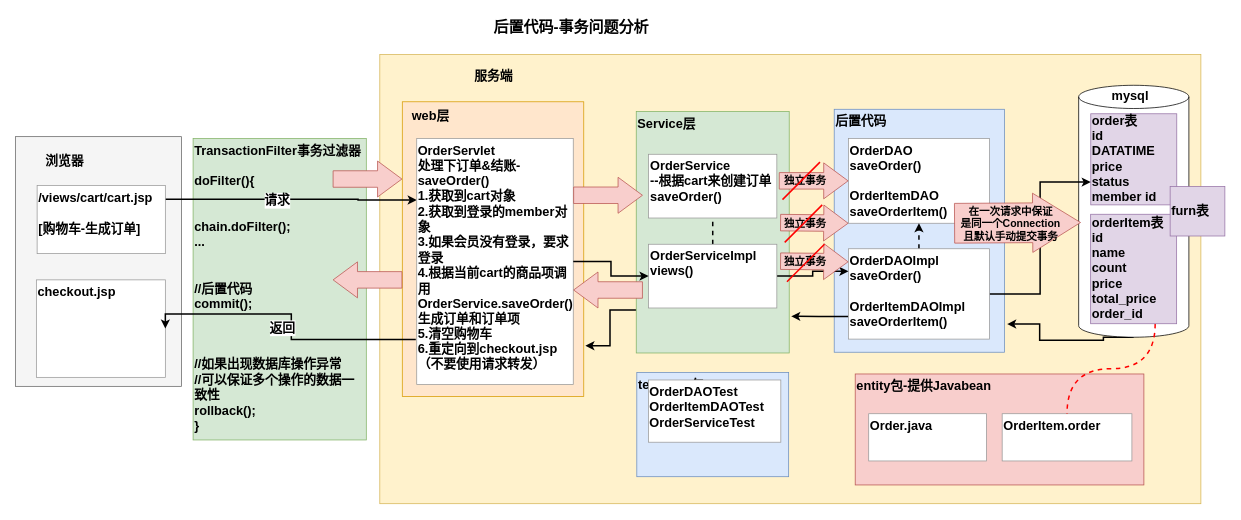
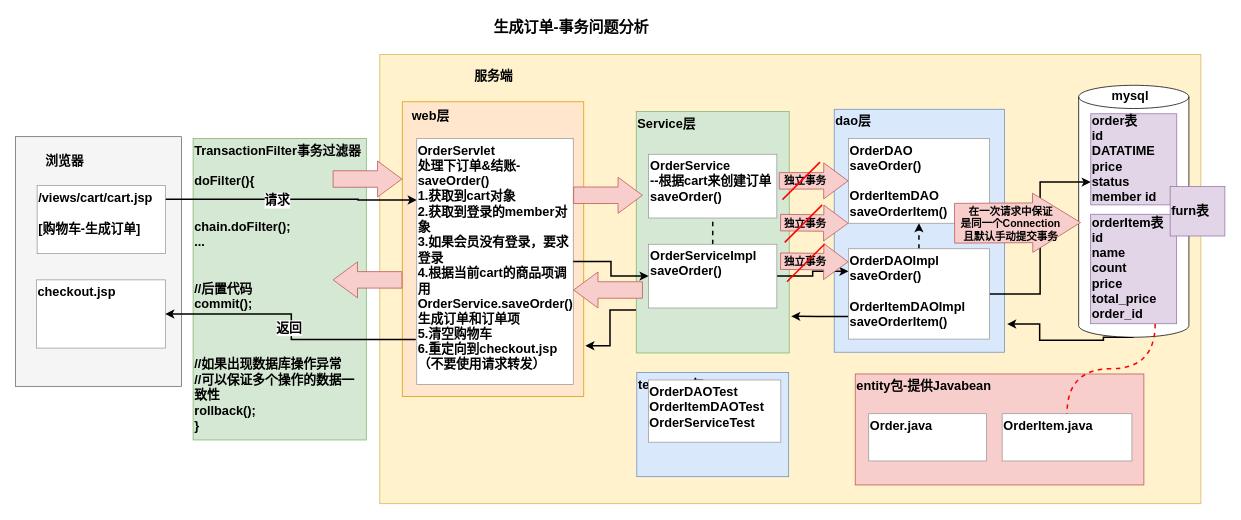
node "后置代码-事务问题分析": label "后置代码-事务问题分析" -> "生成订单-事务问题分析"
node "后置代码": label "后置代码" -> "dao层"
node "OrderServiceImpl views()": label "OrderServiceImpl views()" -> "OrderServiceImpl saveOrder()"
node "checkout.jsp": size 129x98 -> 129x68
node "OrderItem.order": label "OrderItem.order" -> "OrderItem.java"
